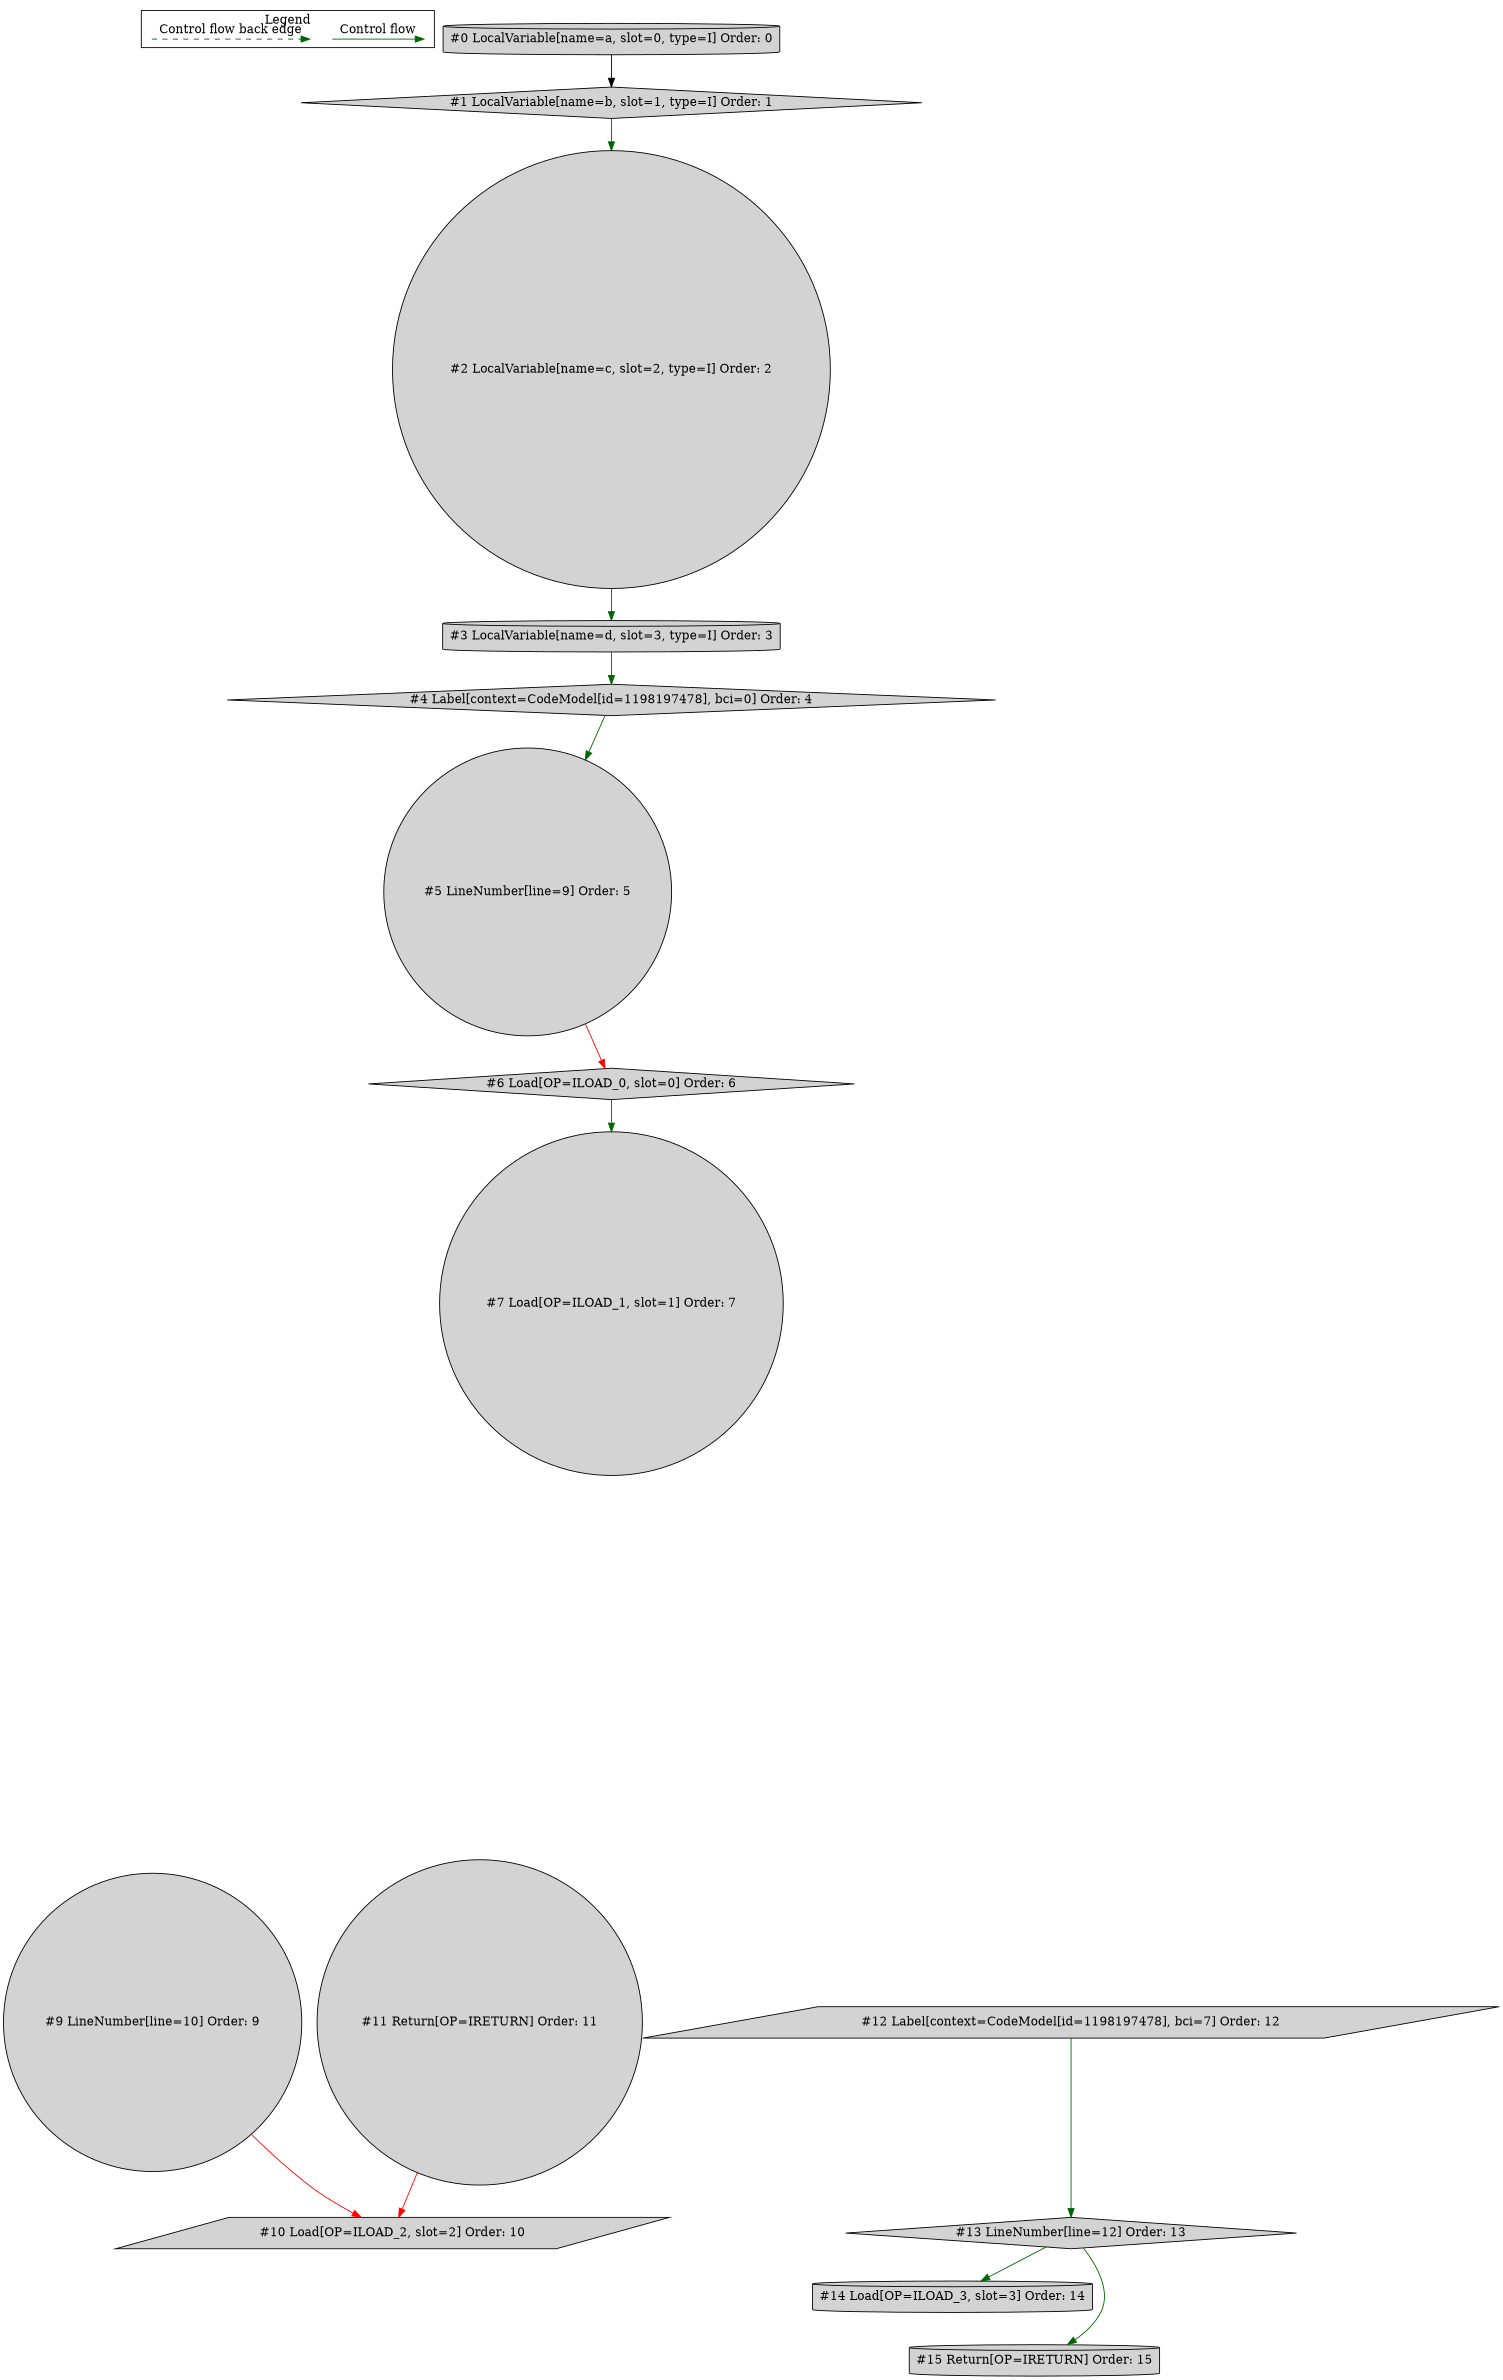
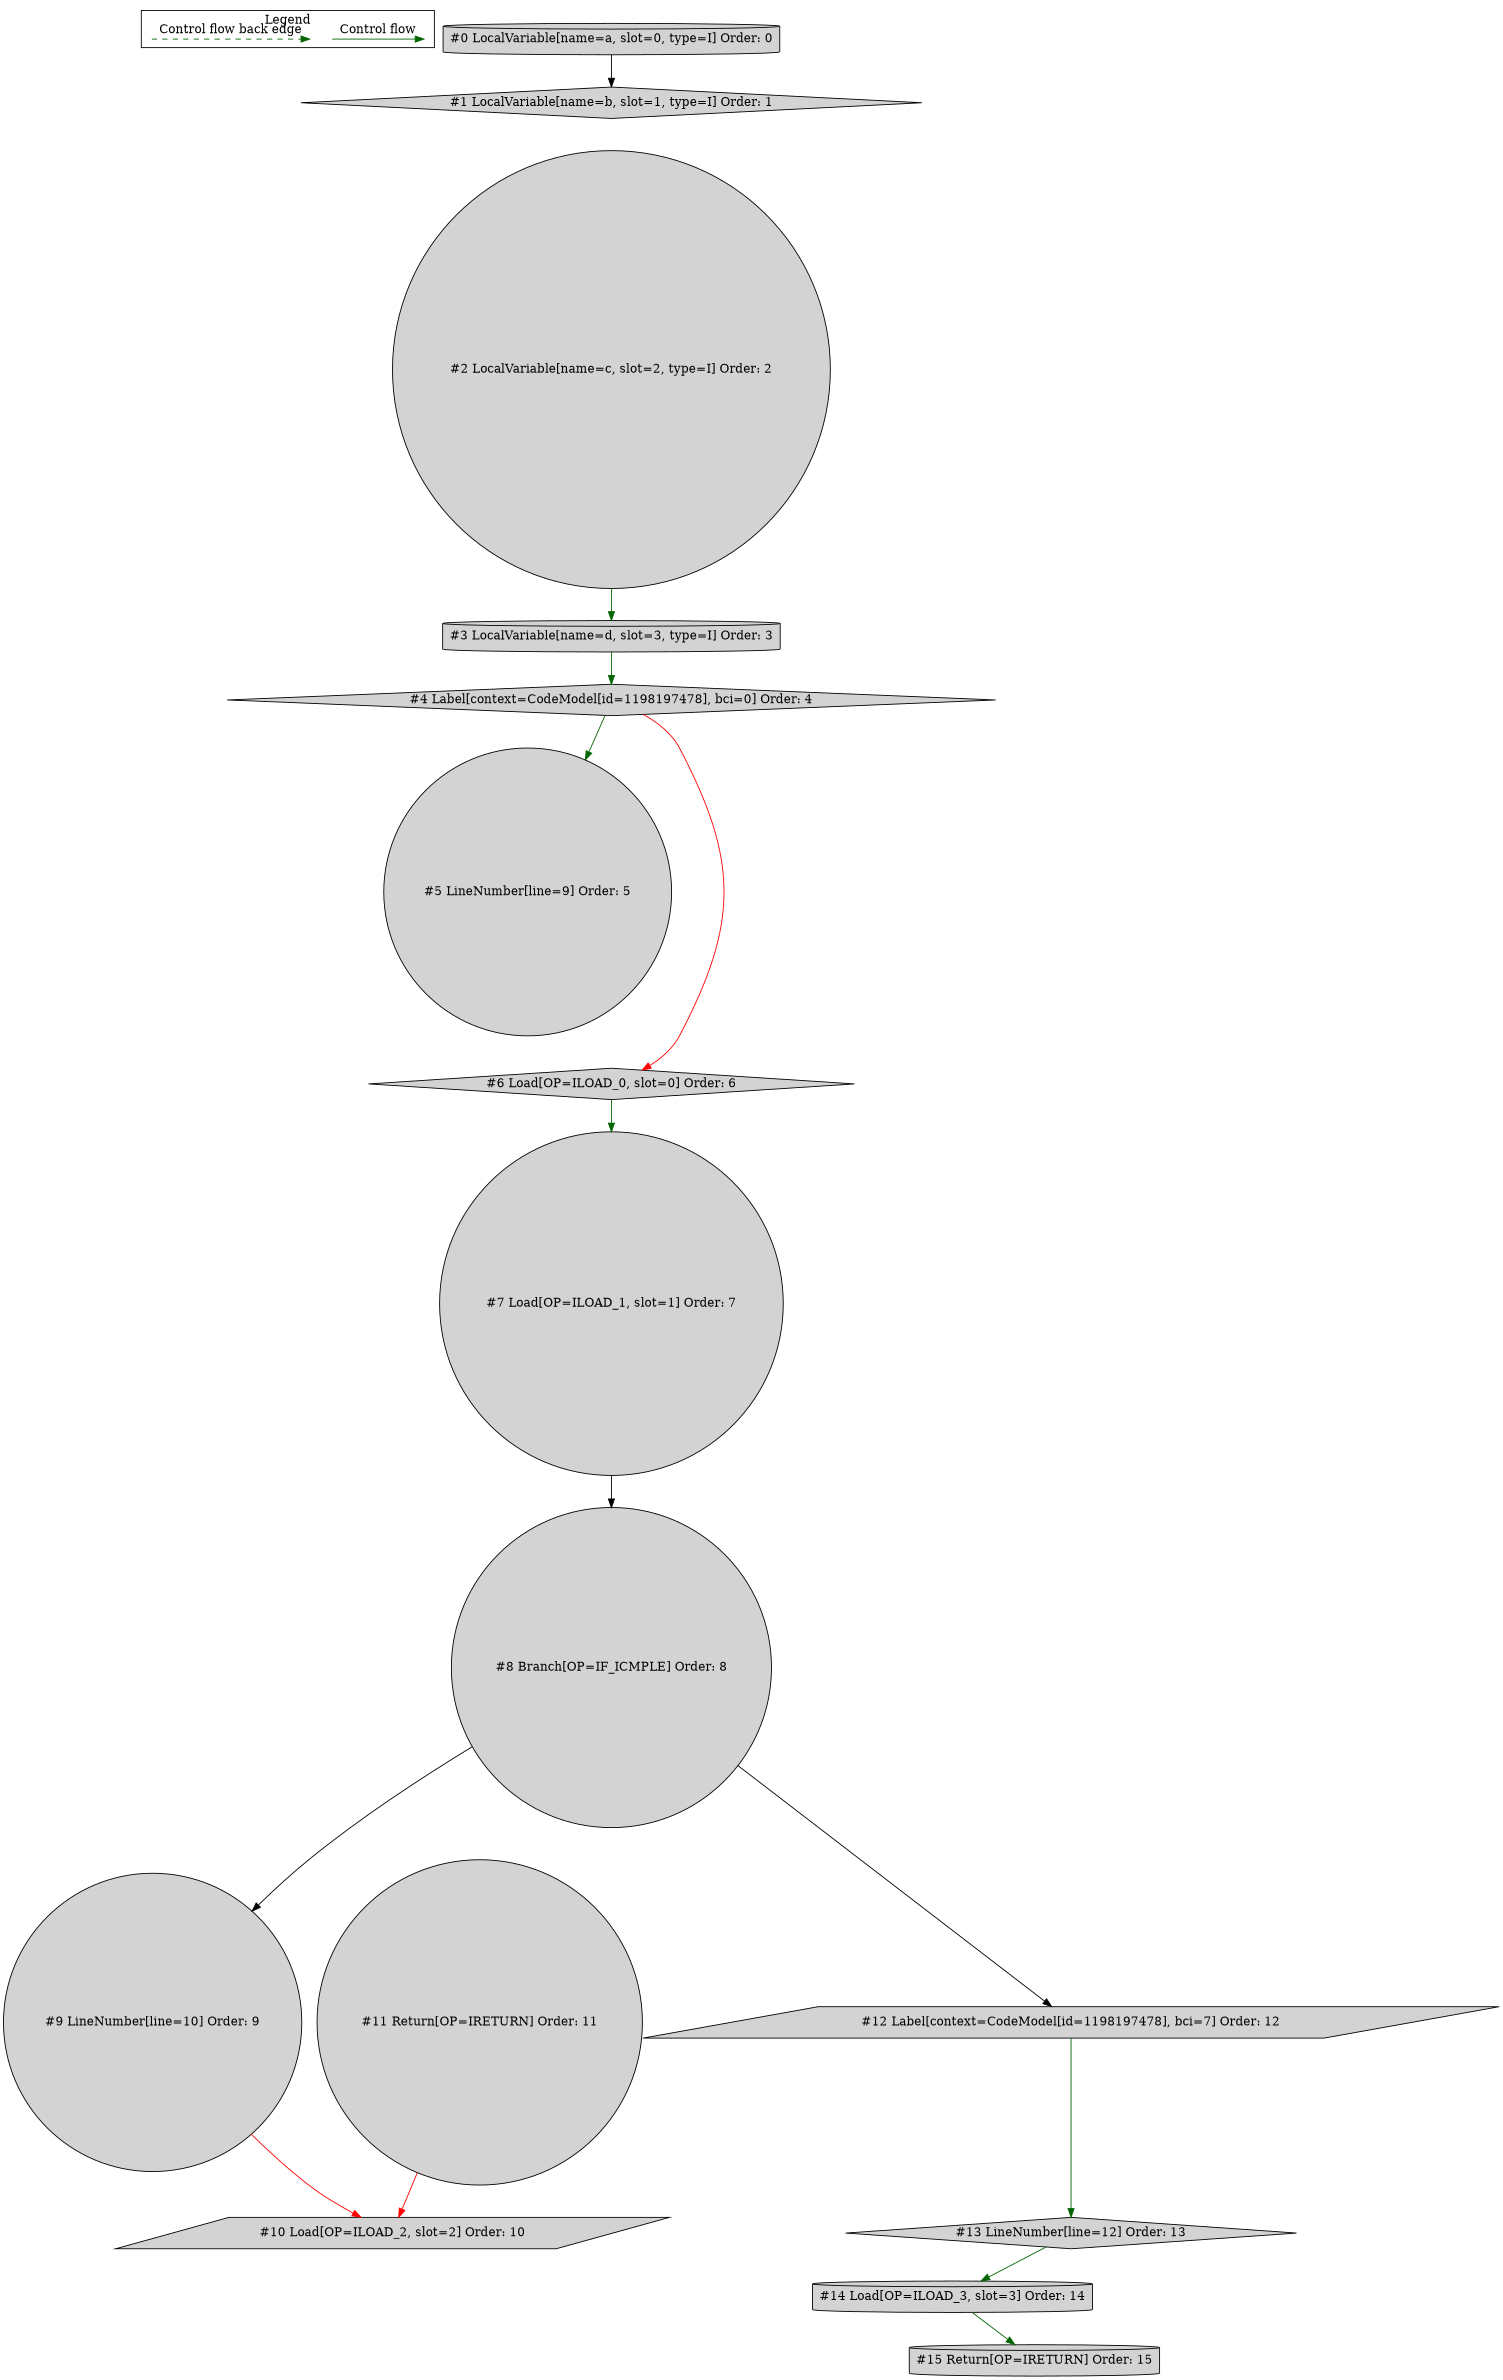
edge "#1 LocalVariable[name=b, slot=1, type=I] Order: 1" -> "#2 LocalVariable[name=c, slot=2, type=I] Order: 2": removed
edge "#5 LineNumber[line=9] Order: 5" -> "#6 Load[OP=ILOAD_0, slot=0] Order: 6": now "#4 Label[context=CodeModel[id=1198197478], bci=0] Order: 4" -> "#6 Load[OP=ILOAD_0, slot=0] Order: 6"
node "#8 Branch[OP=IF_ICMPLE] Order: 8": added
edge "#13 LineNumber[line=12] Order: 13" -> "#15 Return[OP=IRETURN] Order: 15": now "#14 Load[OP=ILOAD_3, slot=3] Order: 14" -> "#15 Return[OP=IRETURN] Order: 15"
